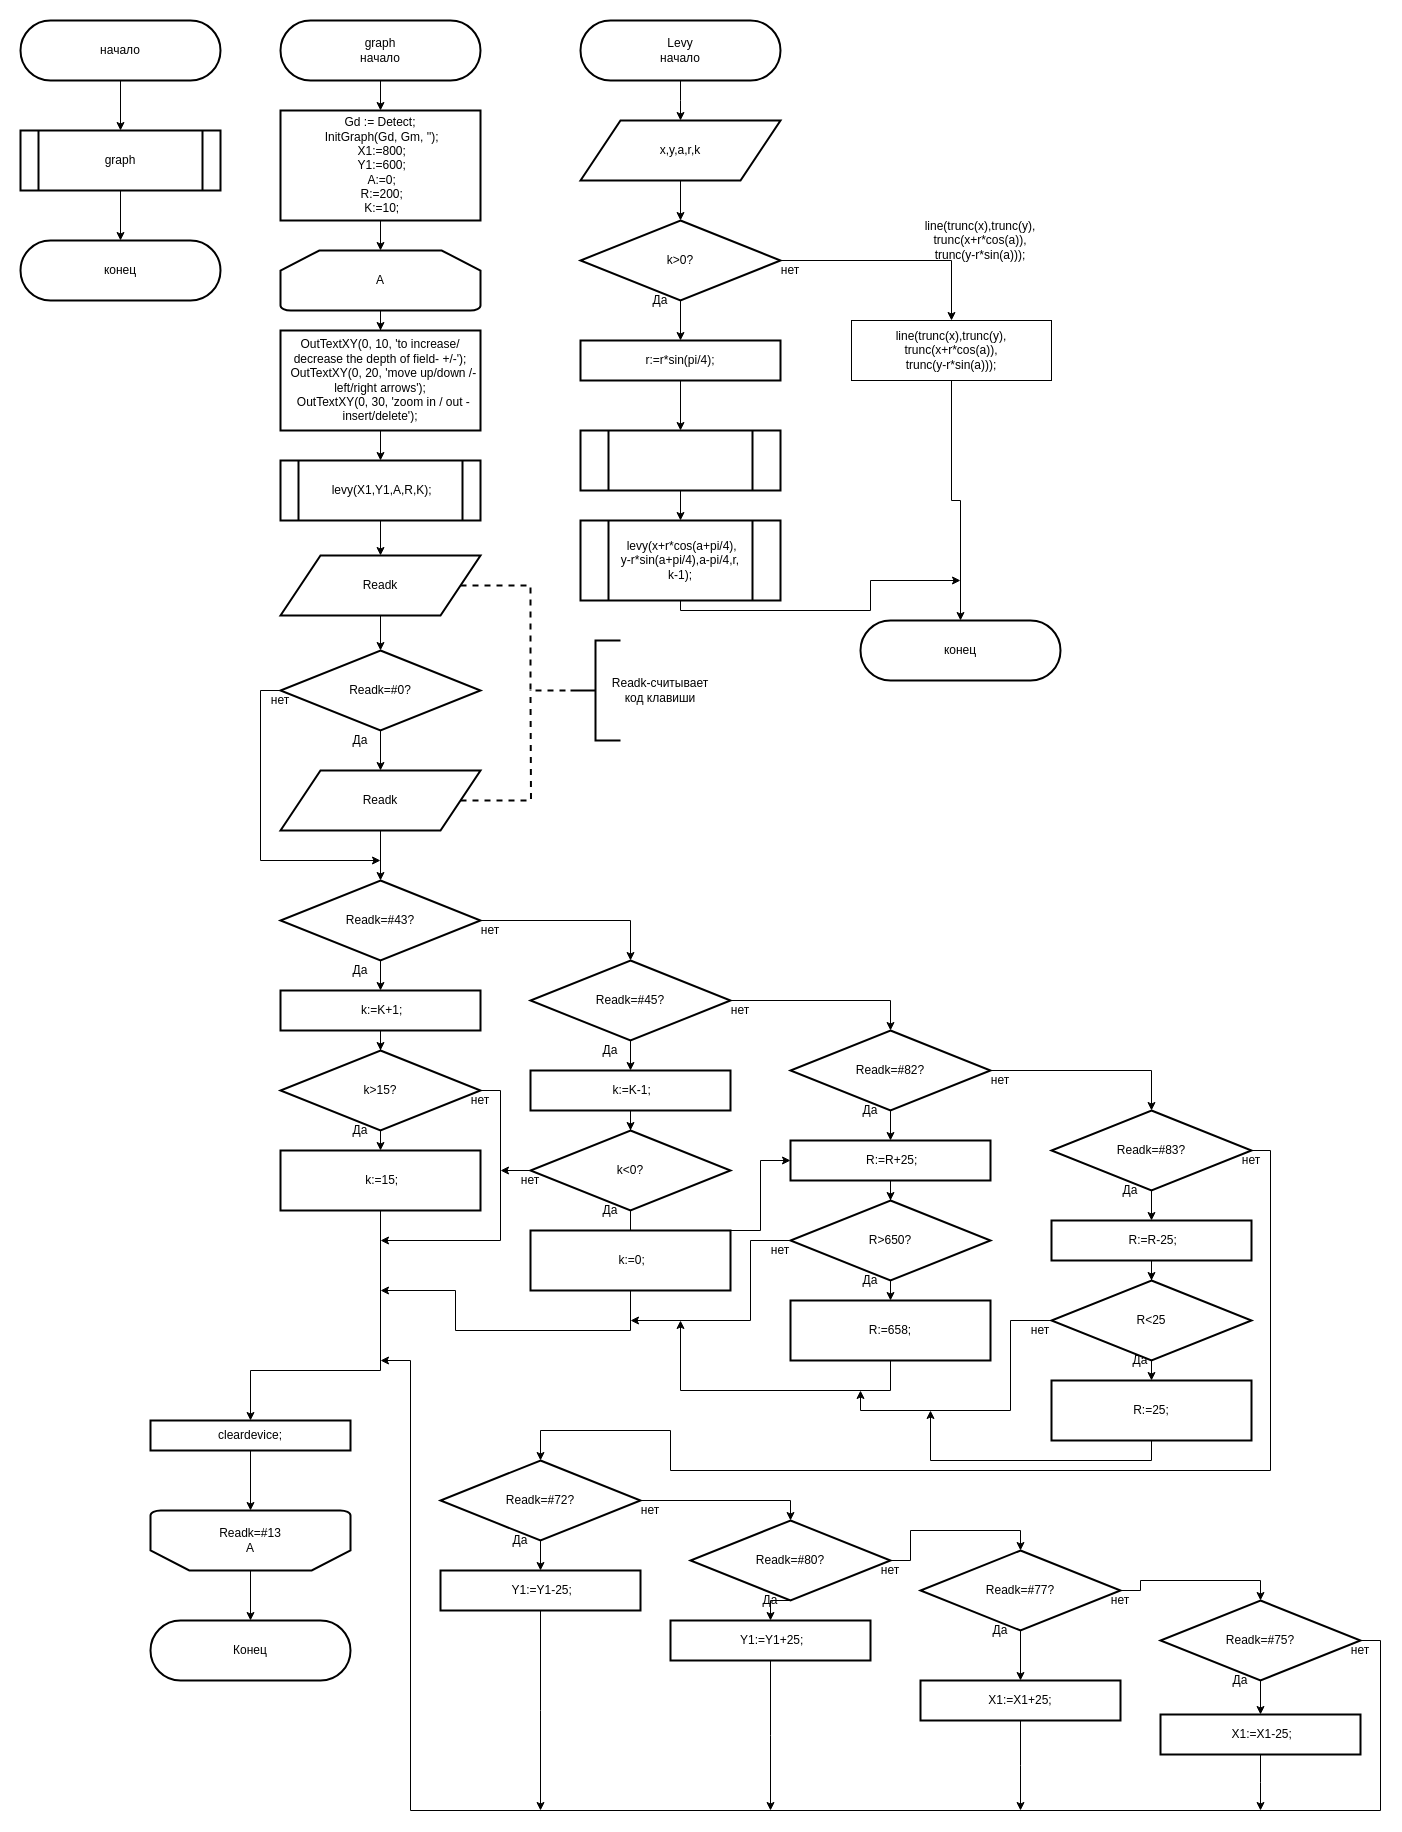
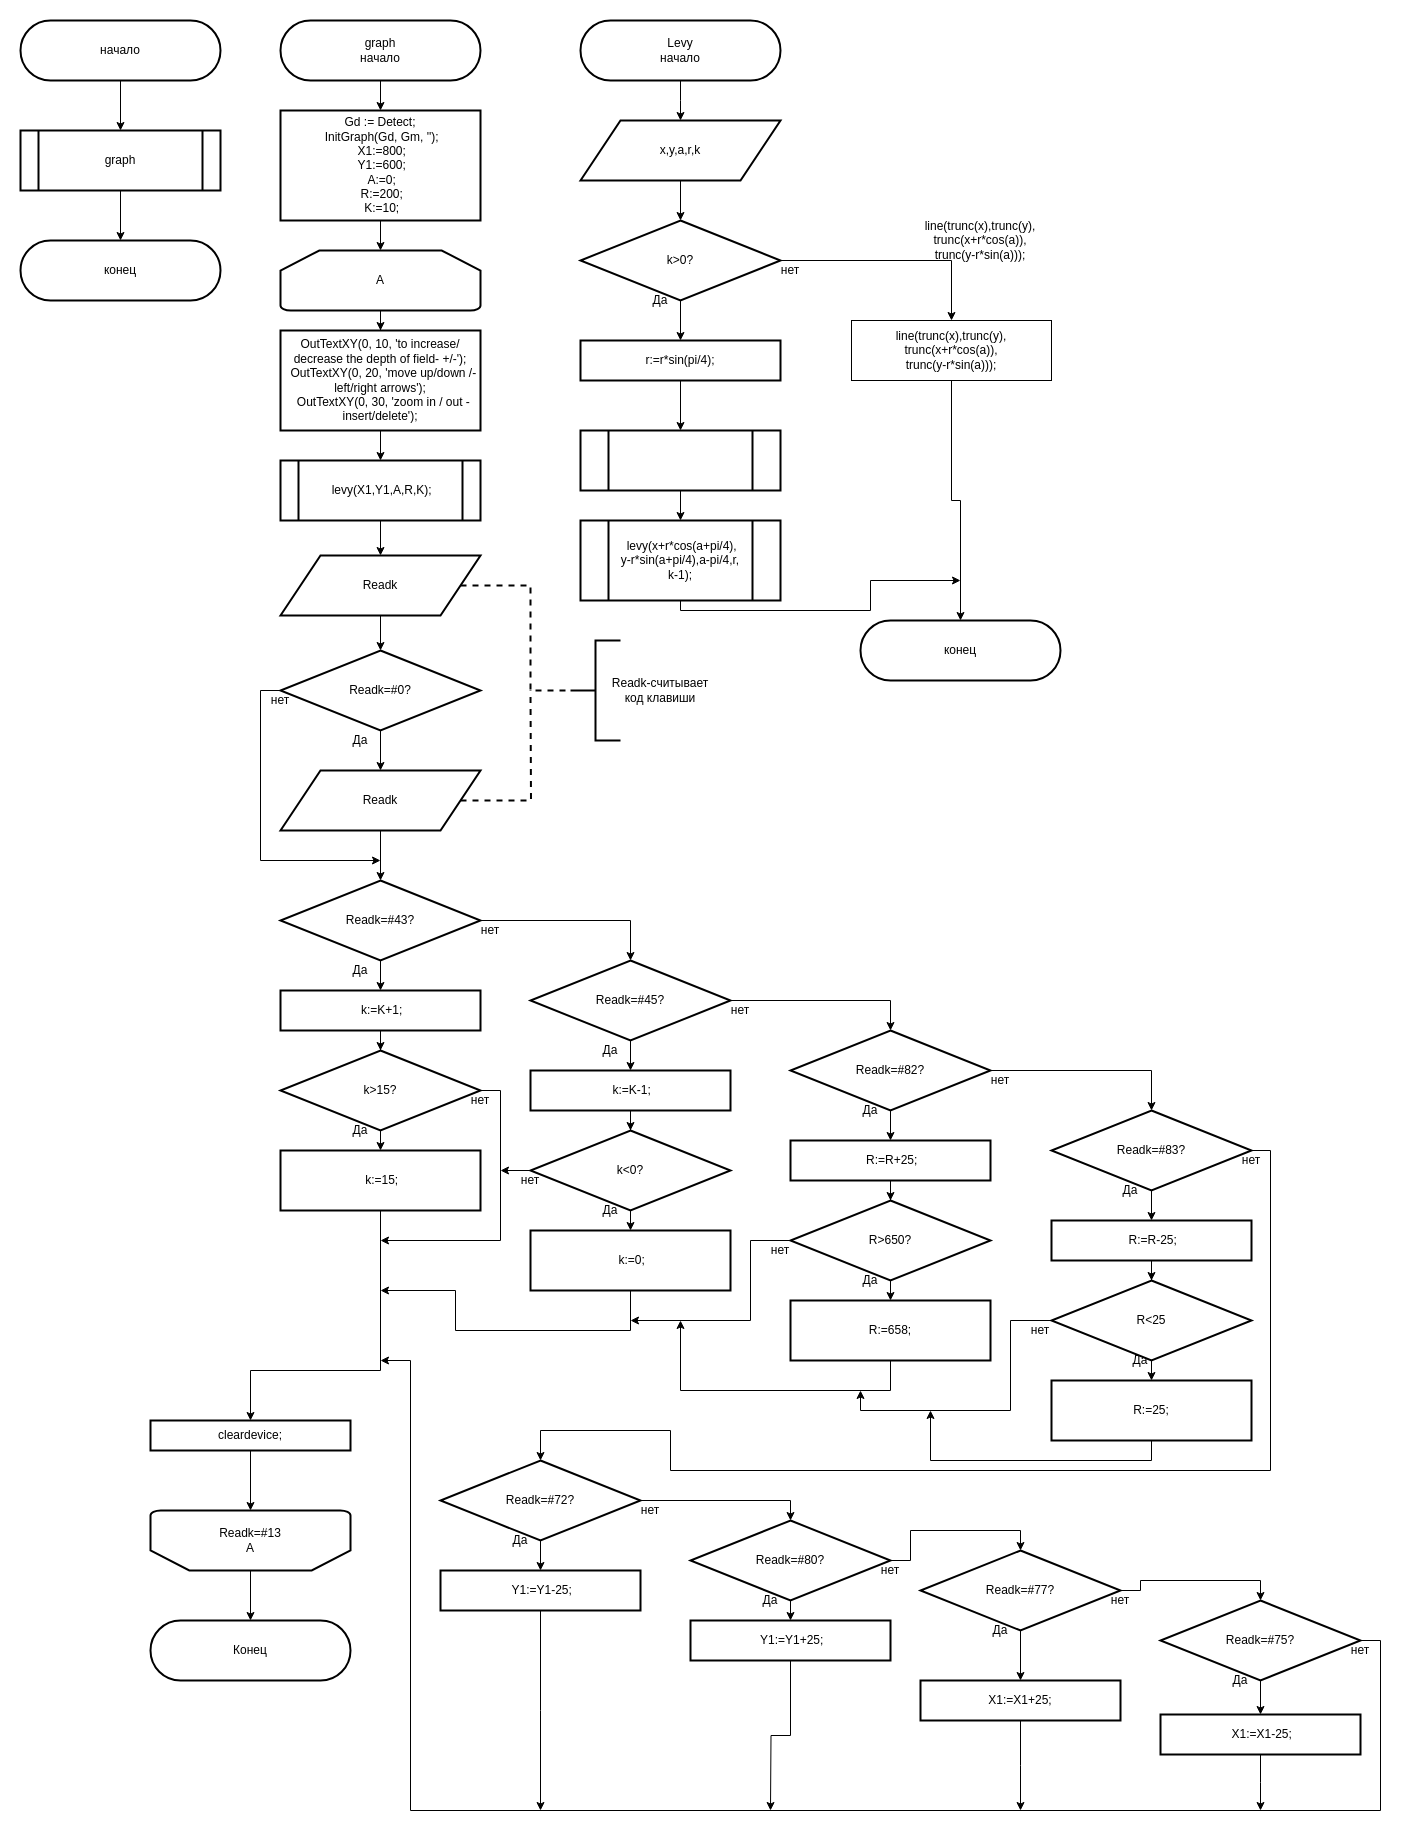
edge "k<0?" -> "R:=R+25;": now "k<0?" -> "k:=0;"
node "Y1:=Y1+25;": moved (771, 1641) -> (791, 1641)
